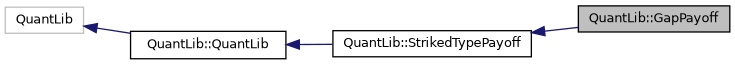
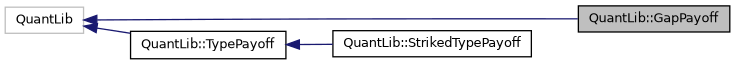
edge "QuantLib::GapPayoff" -> "QuantLib::StrikedTypePayoff": now "QuantLib::GapPayoff" -> "QuantLib"
node "QuantLib::QuantLib": label "QuantLib::QuantLib" -> "QuantLib::TypePayoff"
